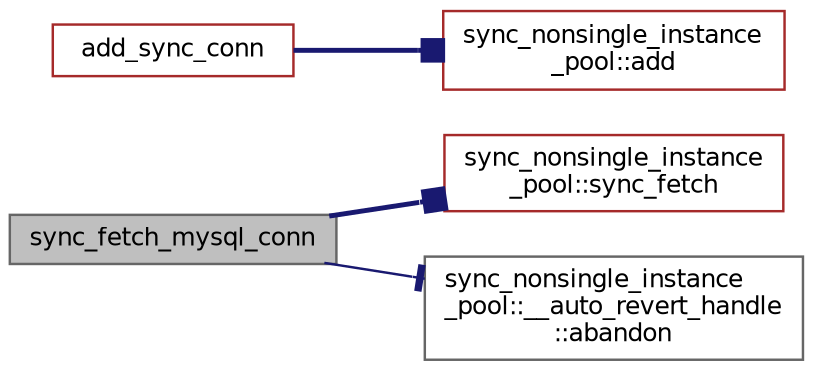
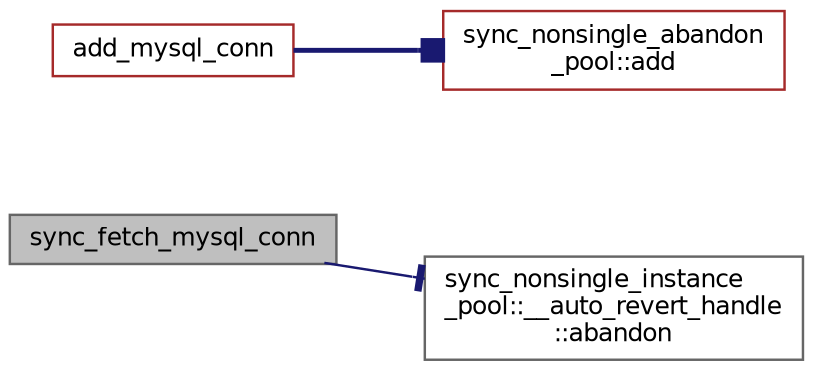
node "add_sync_conn": label "add_sync_conn" -> "add_mysql_conn"
node "sync_nonsingle_instance _pool::add": label "sync_nonsingle_instance _pool::add" -> "sync_nonsingle_abandon _pool::add"
node "sync_nonsingle_instance _pool::sync_fetch": removed
